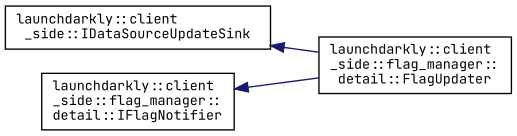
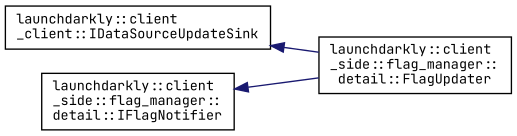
node "launchdarkly::client _side::IDataSourceUpdateSink": label "launchdarkly::client _side::IDataSourceUpdateSink" -> "launchdarkly::client _client::IDataSourceUpdateSink"
